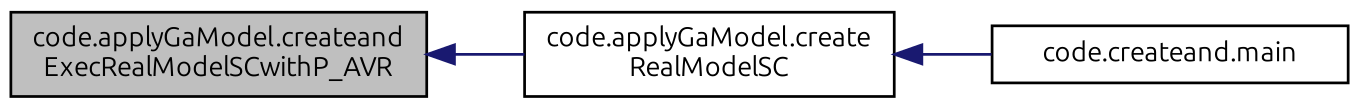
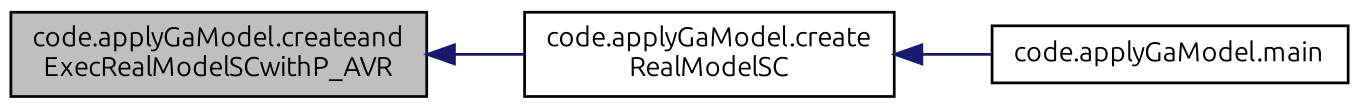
node "code.createand.main": label "code.createand.main" -> "code.applyGaModel.main"
